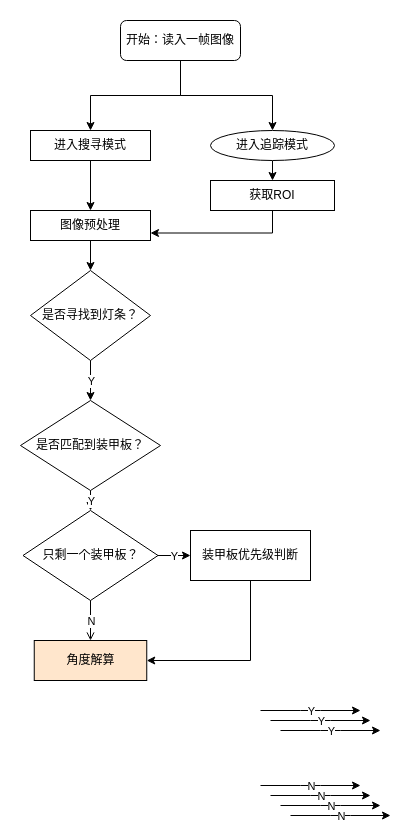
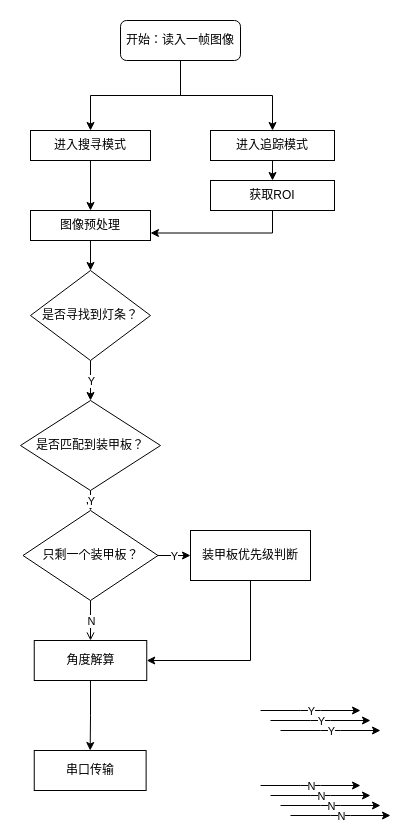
node "进入追踪模式": shape ellipse -> rectangle
node "角度解算": fillcolor #ffe6cc -> #ffffff
edge "角度解算" -> "串口传输": added
node "串口传输": added
